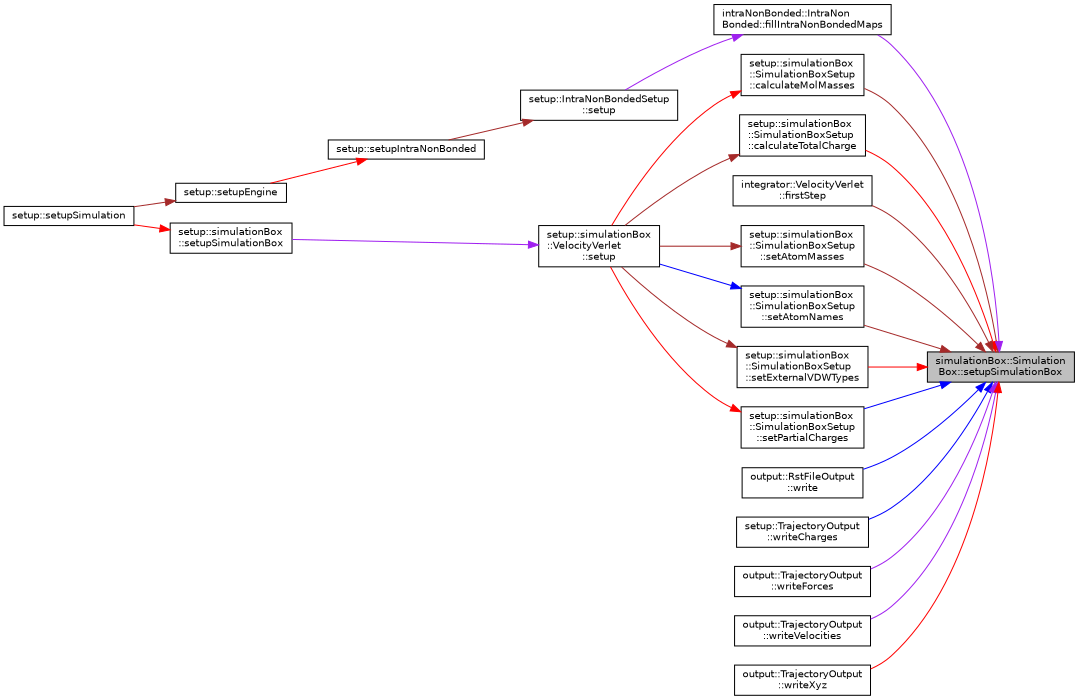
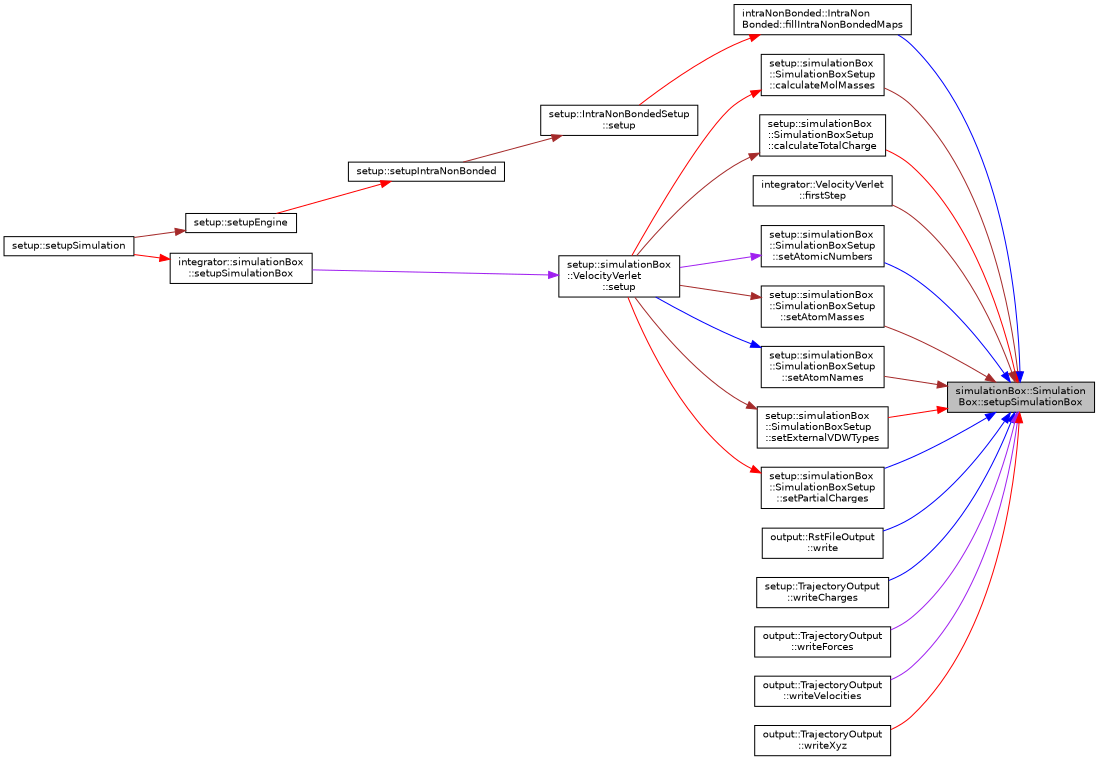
edge "setup::IntraNonBondedSetup ::setup" -> "intraNonBonded::IntraNon Bonded::fillIntraNonBondedMaps": color purple -> red
edge "intraNonBonded::IntraNon Bonded::fillIntraNonBondedMaps" -> "simulationBox::Simulation Box::setupSimulationBox": color purple -> blue
node "setup::simulationBox ::setupSimulationBox": label "setup::simulationBox ::setupSimulationBox" -> "integrator::simulationBox ::setupSimulationBox"
node "setup::simulationBox ::SimulationBoxSetup ::setAtomicNumbers": added
